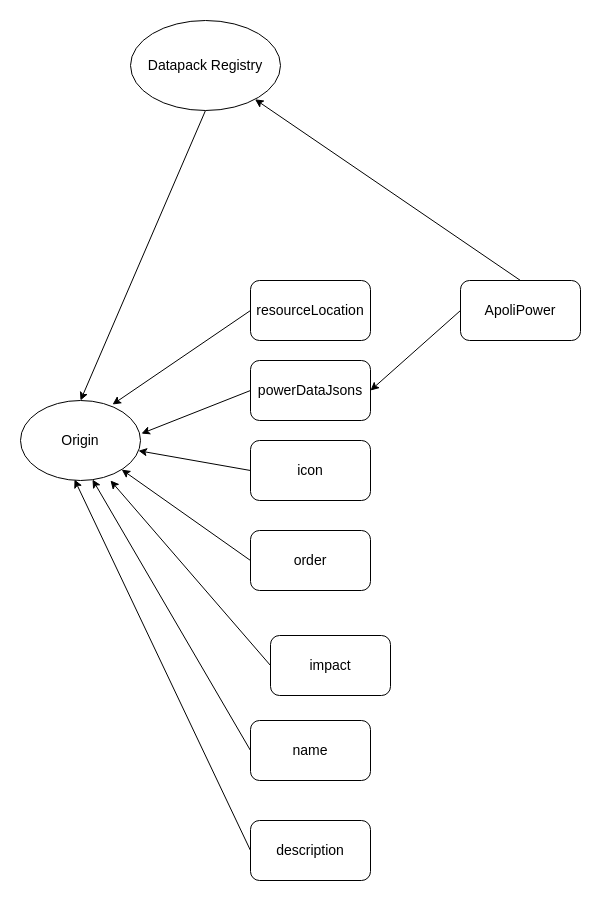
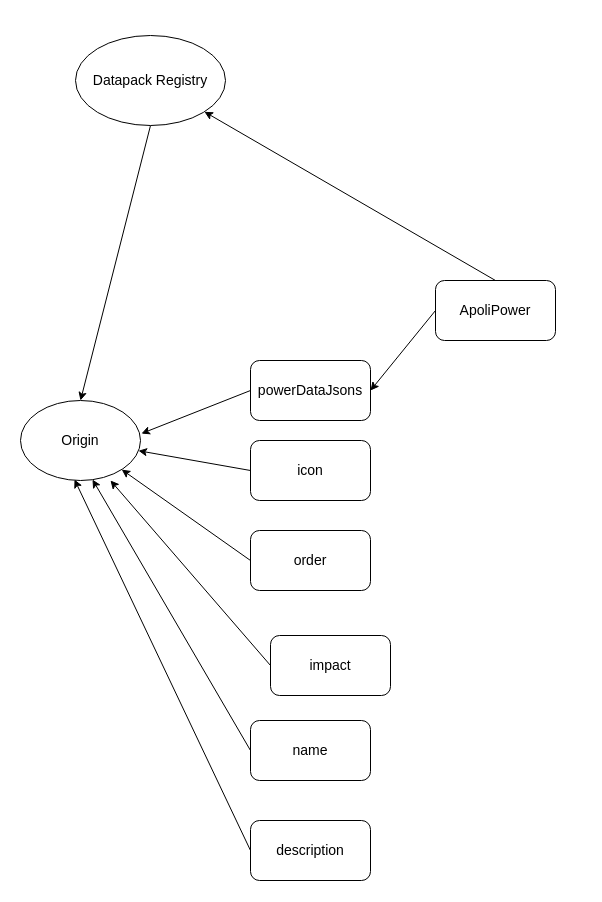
node "Datapack Registry": moved (206, 66) -> (151, 81)
node "resourceLocation": removed
node "ApoliPower": moved (521, 311) -> (496, 311)
edge "resourceLocation" -> "Origin": removed
